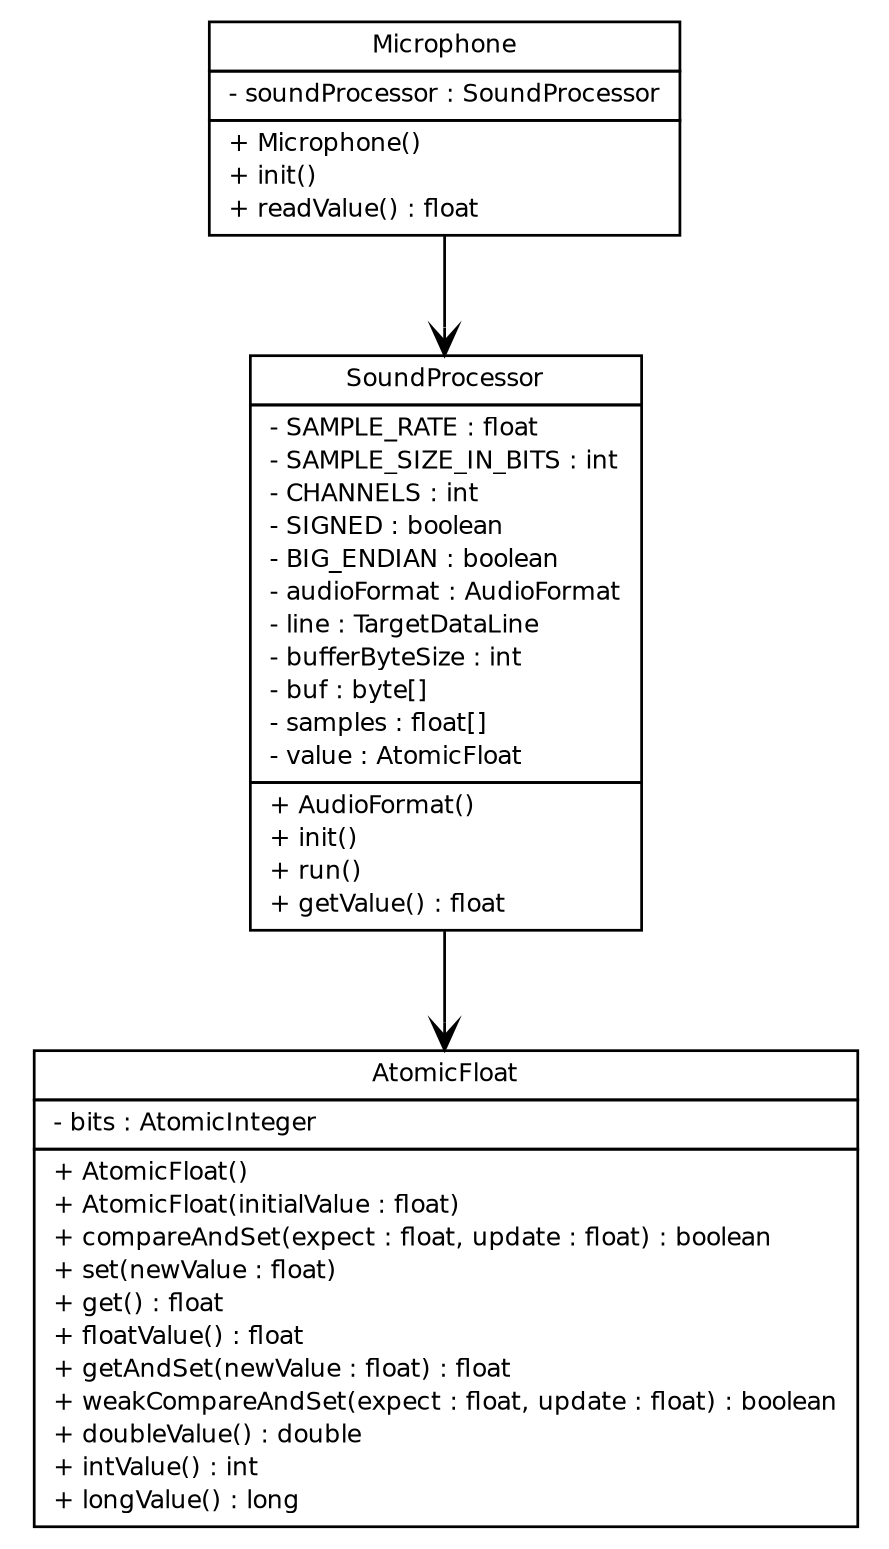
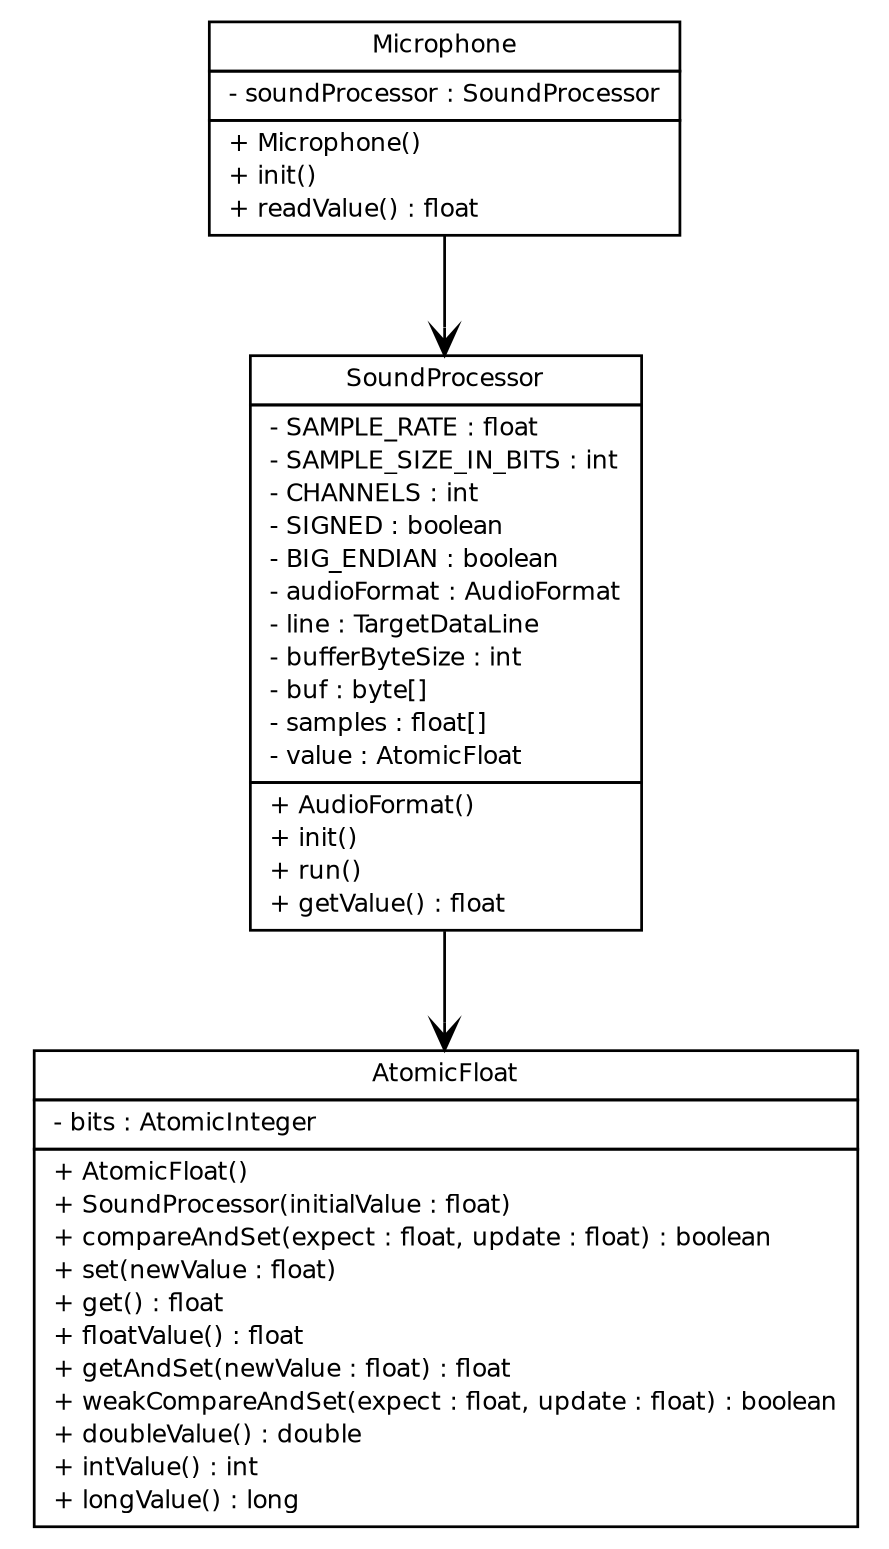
node "AtomicFloat": text "+ AtomicFloat(initialValue : float)" -> "+ SoundProcessor(initialValue : float)"
